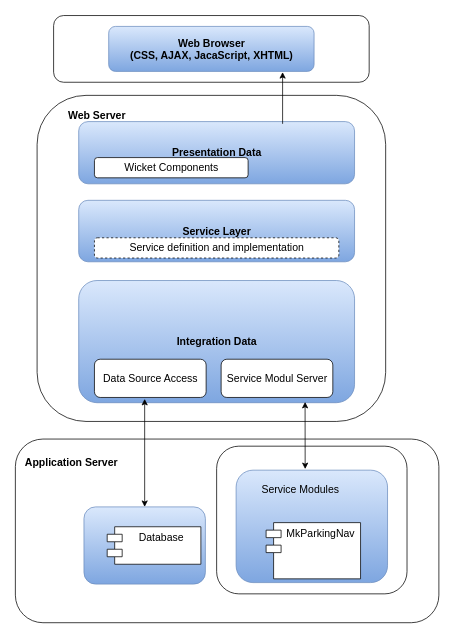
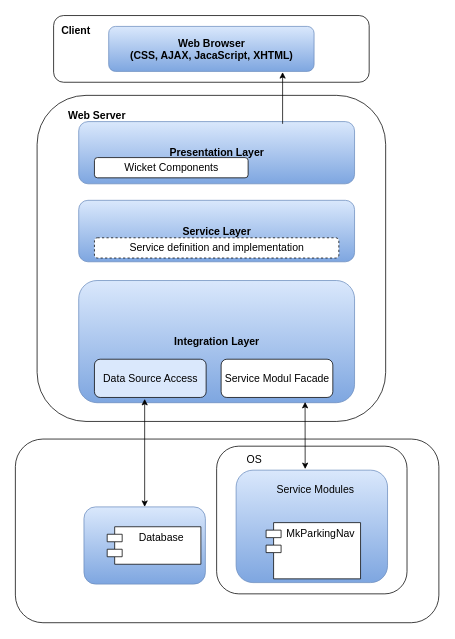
node "Client": added
node "Presentation Data": label "Presentation Data" -> "Presentation Layer"
node "Integration Data": label "Integration Data" -> "Integration Layer"
node "Data Source Access": fillcolor #ffffff -> #dae8fc
node "Service Modul Server": label "Service Modul Server" -> "Service Modul Facade"
node "OS": added
node "Application Server": removed
node "Service Modules": moved (300, 490) -> (315, 490)
